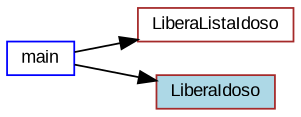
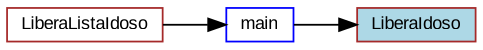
edge "main" -> "LiberaListaIdoso": reversed
